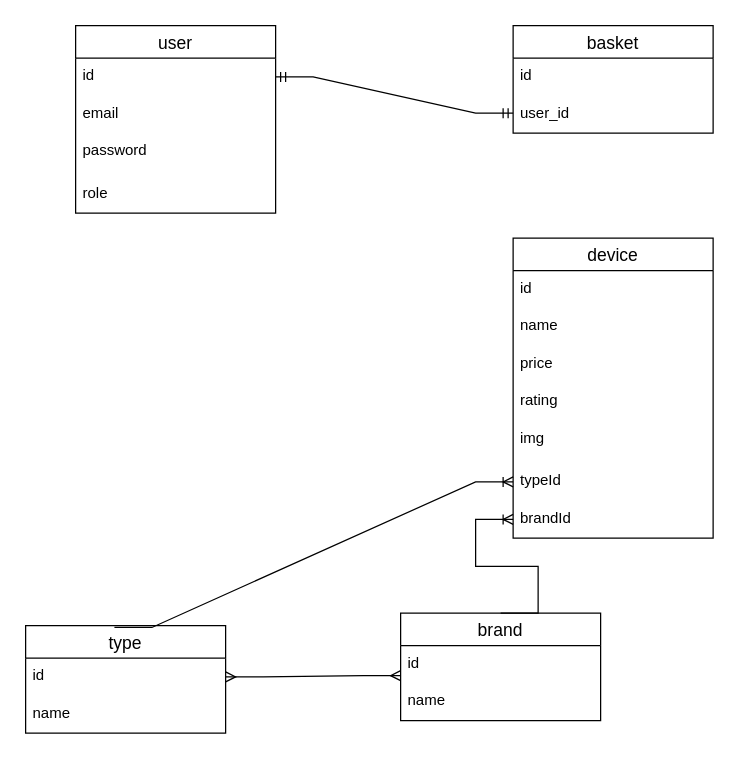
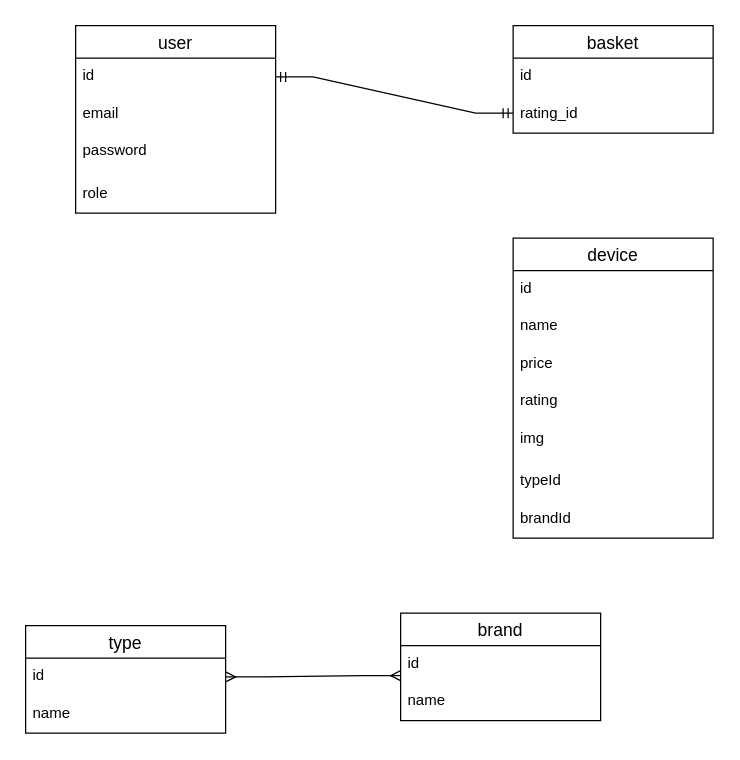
node "user_id": label "user_id" -> "rating_id"
edge "type" -> "typeId": removed
edge "brand" -> "brandId": removed
